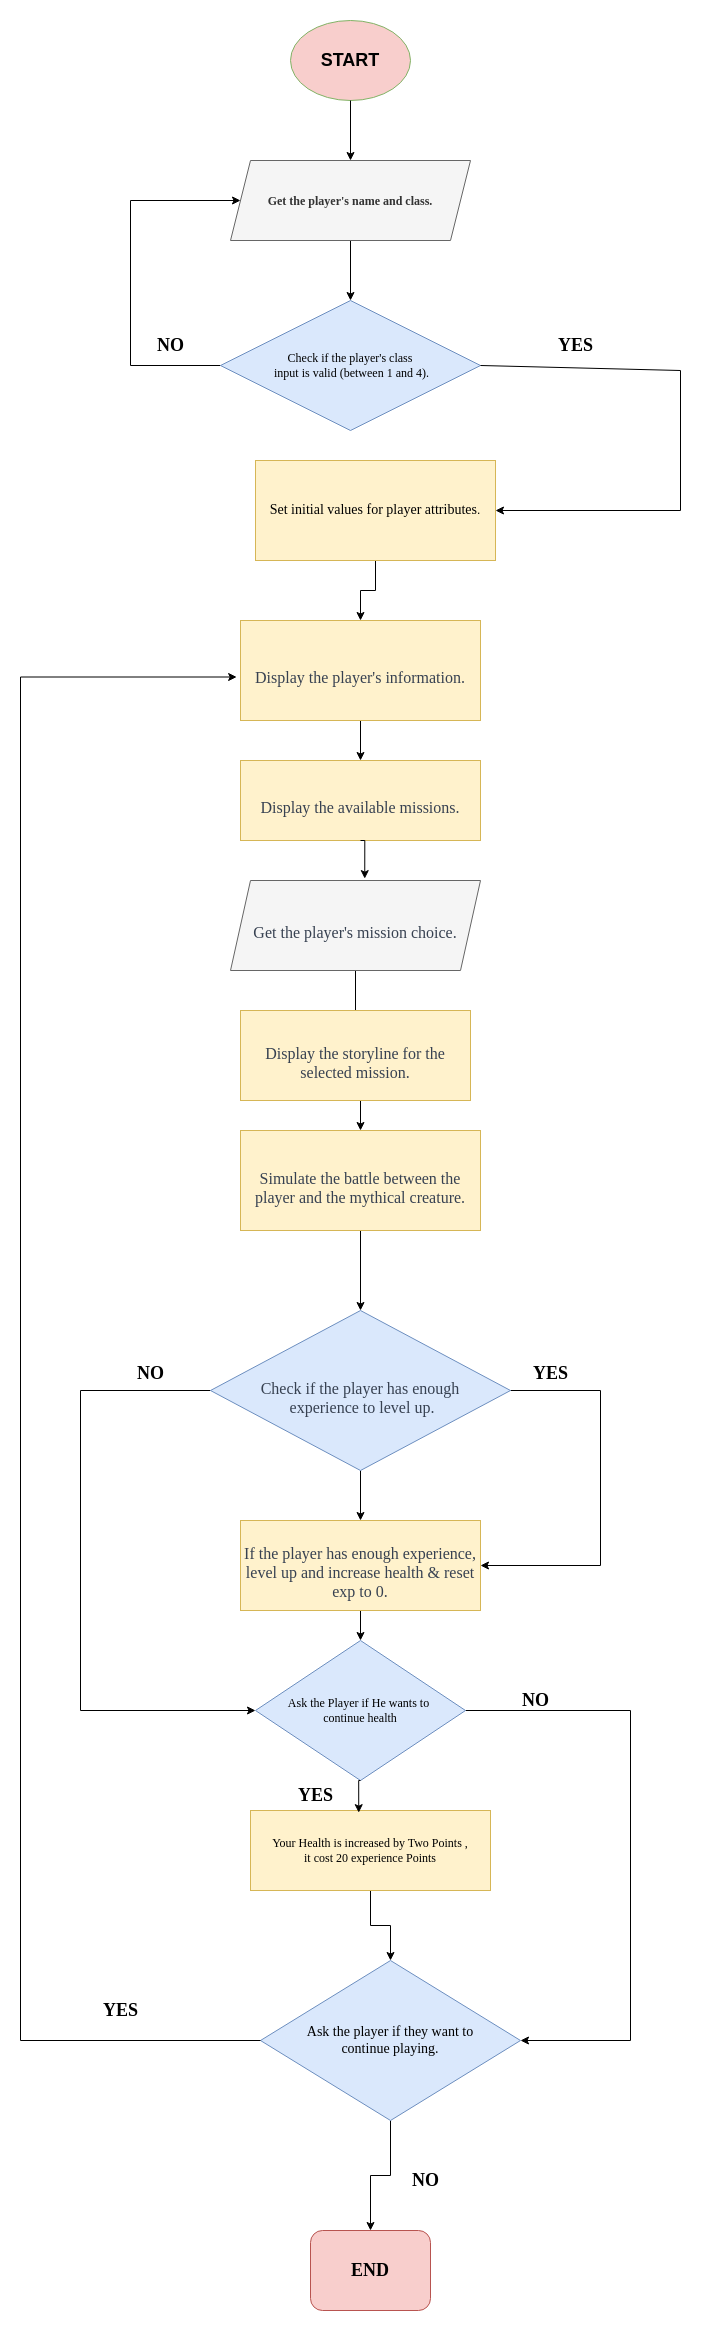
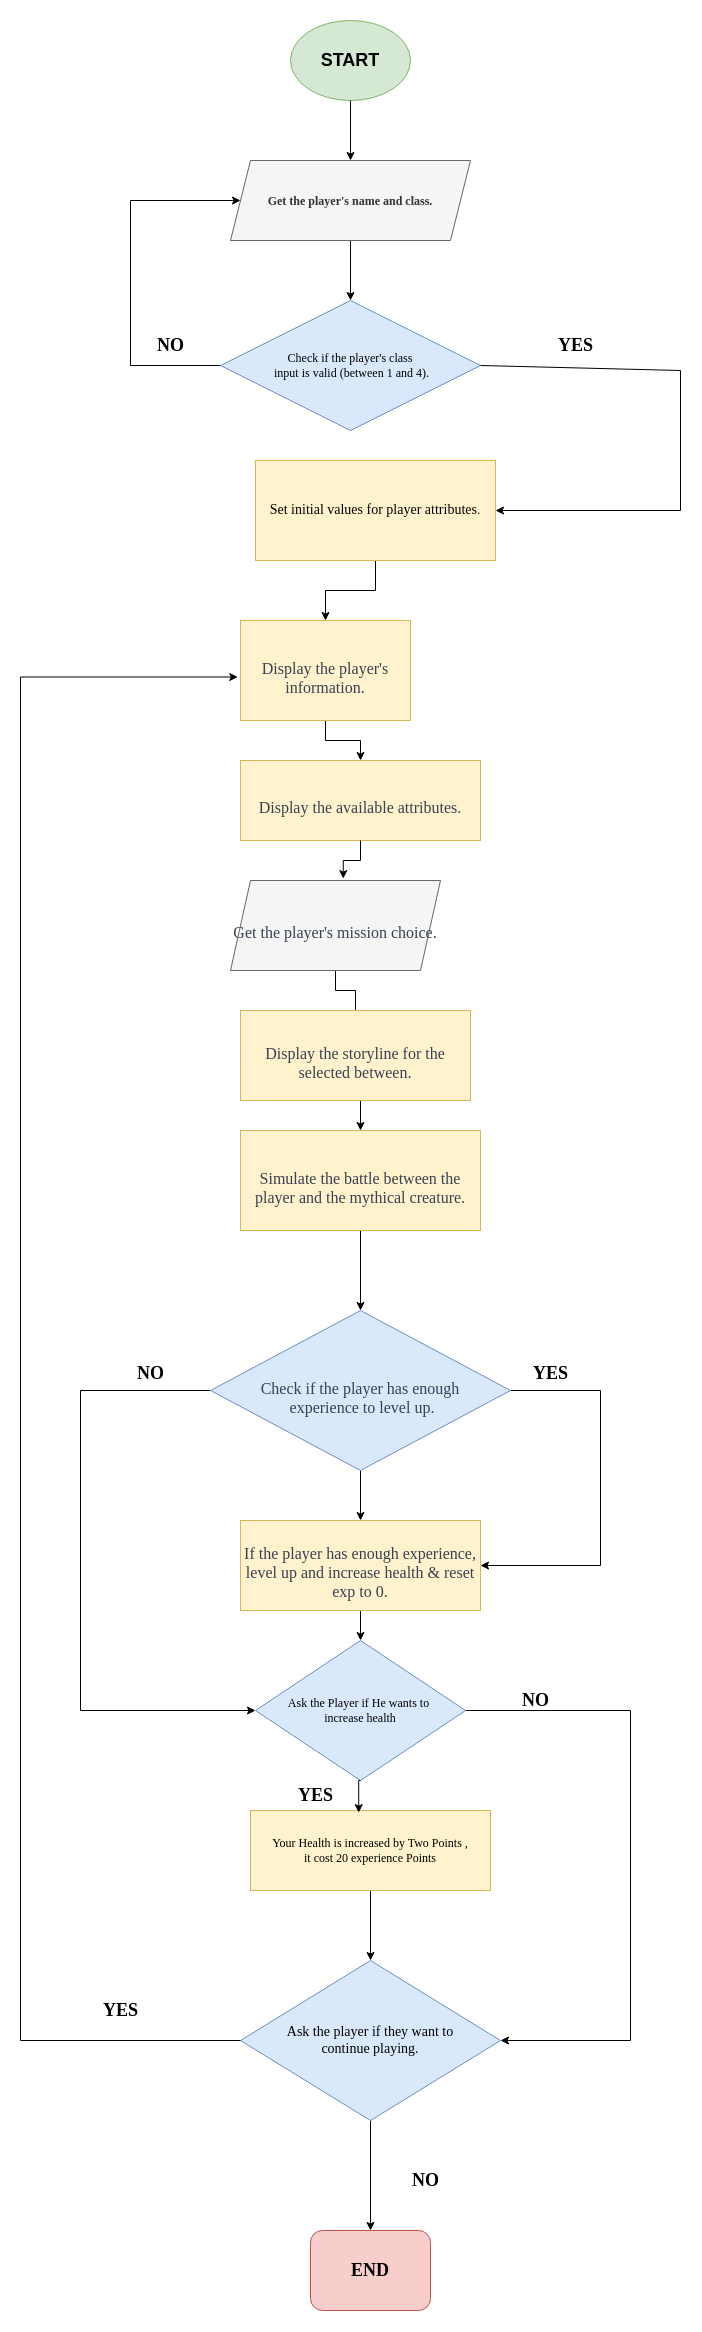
node "START": fillcolor #f8cecc -> #d5e8d4
node "Display the player's information.": size 240x100 -> 170x100
node "Display the available missions.": label "Display the available missions." -> "Display the available attributes."
node "Get the player's mission choice.": size 250x90 -> 210x90
node "Display the storyline for the selected mission.": label "Display the storyline for the selected mission." -> "Display the storyline for the selected between."
node "Ask the Player if He wants to continue health": label "Ask the Player if He wants to continue health" -> "Ask the Player if He wants to increase health"
node "Ask the player if they want to continue playing.": moved (391, 2041) -> (371, 2041)
